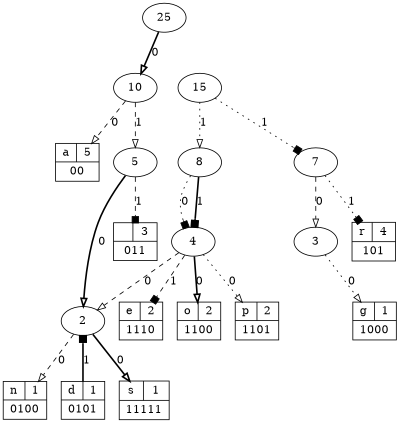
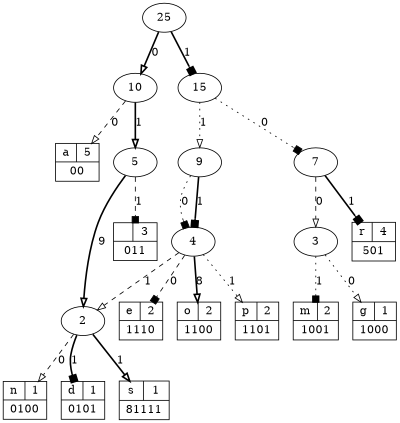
edge "25" -> "15": added, label "1"
edge "10" -> "5": style dashed -> bold
edge "15" -> "7": label "1" -> "0"
node "8": label "8" -> "9"
edge "7" -> "r": style dotted -> bold
edge "5" -> "2": label "0" -> "9"
node "r": text "101" -> "501"
edge "4" -> "2": label "0" -> "1"
edge "4" -> "e": label "1" -> "0"
edge "4" -> "o": label "0" -> "8"
edge "4" -> "p": label "0" -> "1"
node "m": added
edge "2" -> "s": label "0" -> "1"
edge "d" -> "2": reversed
node "s": text "11111" -> "81111"
